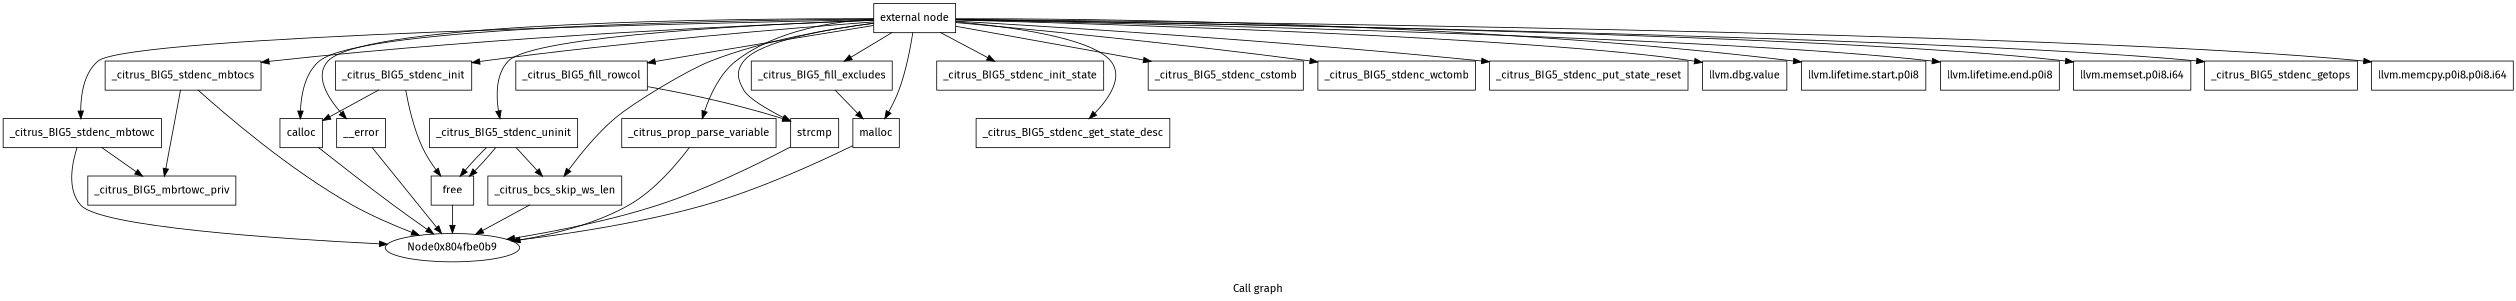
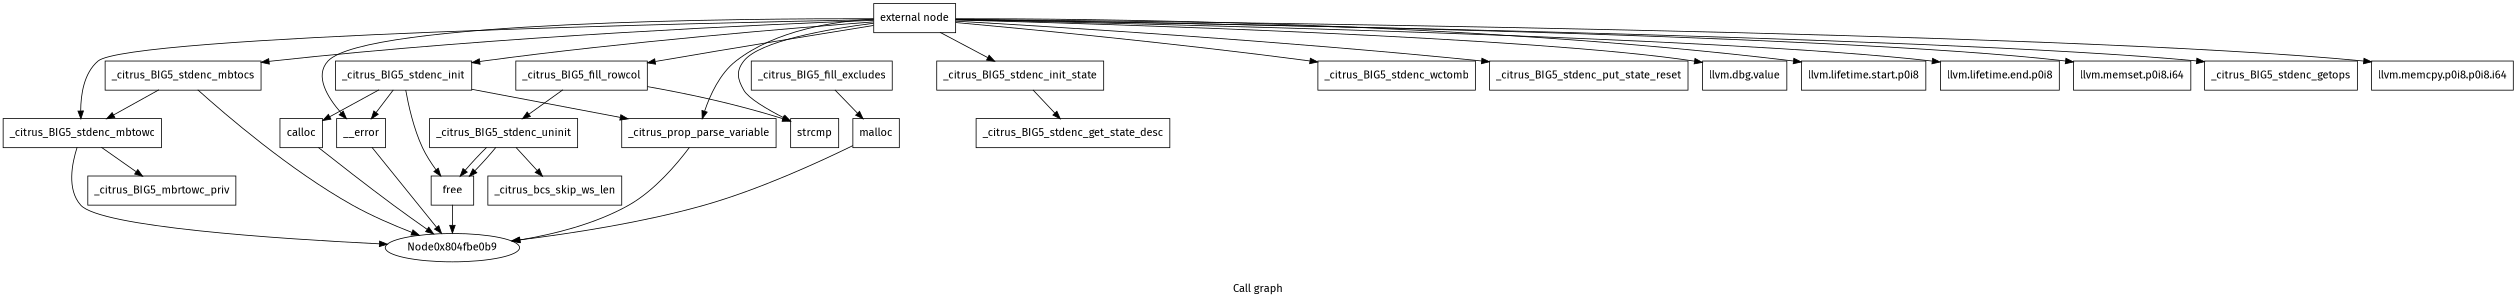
edge "external node" -> "calloc": removed
edge "external node" -> "_citrus_BIG5_stdenc_uninit": now "_citrus_BIG5_fill_rowcol" -> "_citrus_BIG5_stdenc_uninit"
edge "external node" -> "_citrus_BIG5_stdenc_get_state_desc": now "_citrus_BIG5_stdenc_init_state" -> "_citrus_BIG5_stdenc_get_state_desc"
edge "external node" -> "_citrus_BIG5_fill_excludes": removed
edge "external node" -> "_citrus_bcs_skip_ws_len": removed
edge "external node" -> "malloc": removed
node "_citrus_BIG5_stdenc_cstomb": removed
edge "_citrus_BIG5_stdenc_init" -> "__error": added
edge "_citrus_BIG5_stdenc_init" -> "_citrus_prop_parse_variable": added
edge "_citrus_BIG5_stdenc_mbtocs" -> "_citrus_BIG5_mbrtowc_priv": now "_citrus_BIG5_stdenc_mbtocs" -> "_citrus_BIG5_stdenc_mbtowc"
edge "strcmp" -> "Node0x804fbe0b9": removed
edge "_citrus_bcs_skip_ws_len" -> "Node0x804fbe0b9": removed
